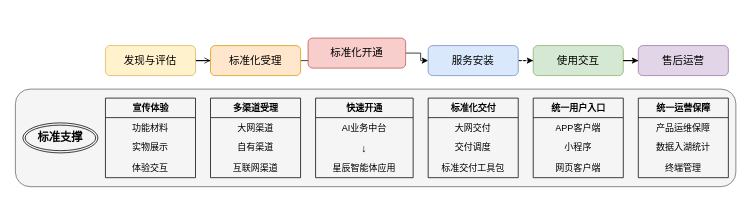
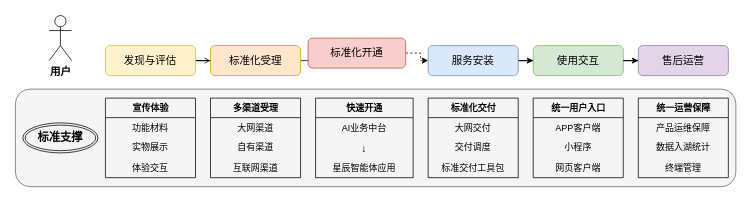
node "用户": added
edge "标准化开通" -> "服务安装": style solid -> dashed
edge "服务安装" -> "使用交互": style dashed -> solid
